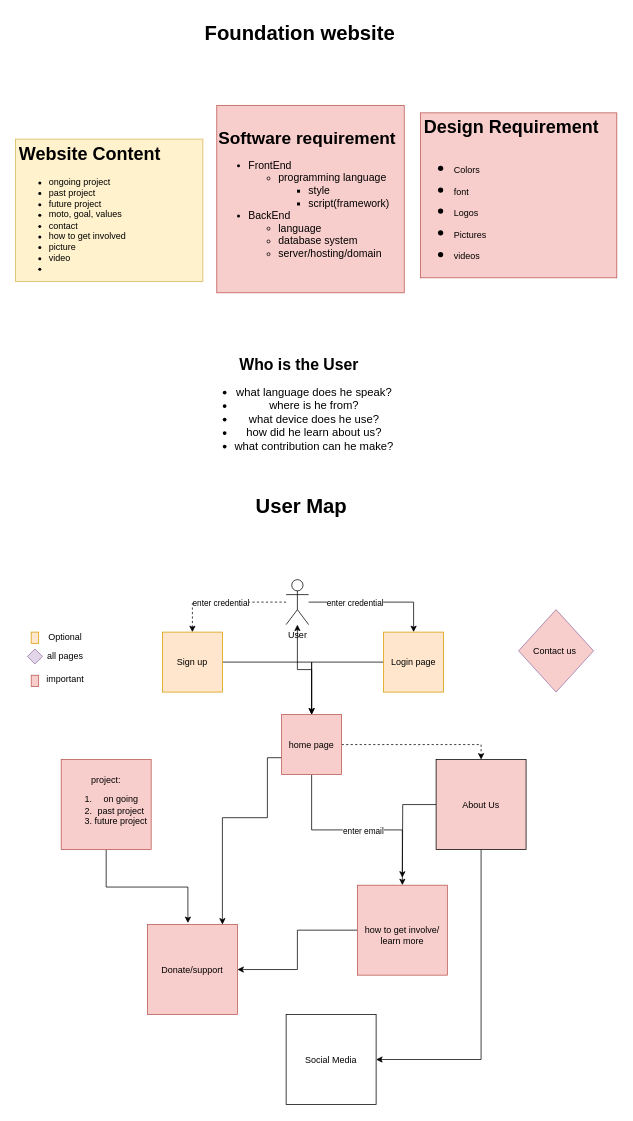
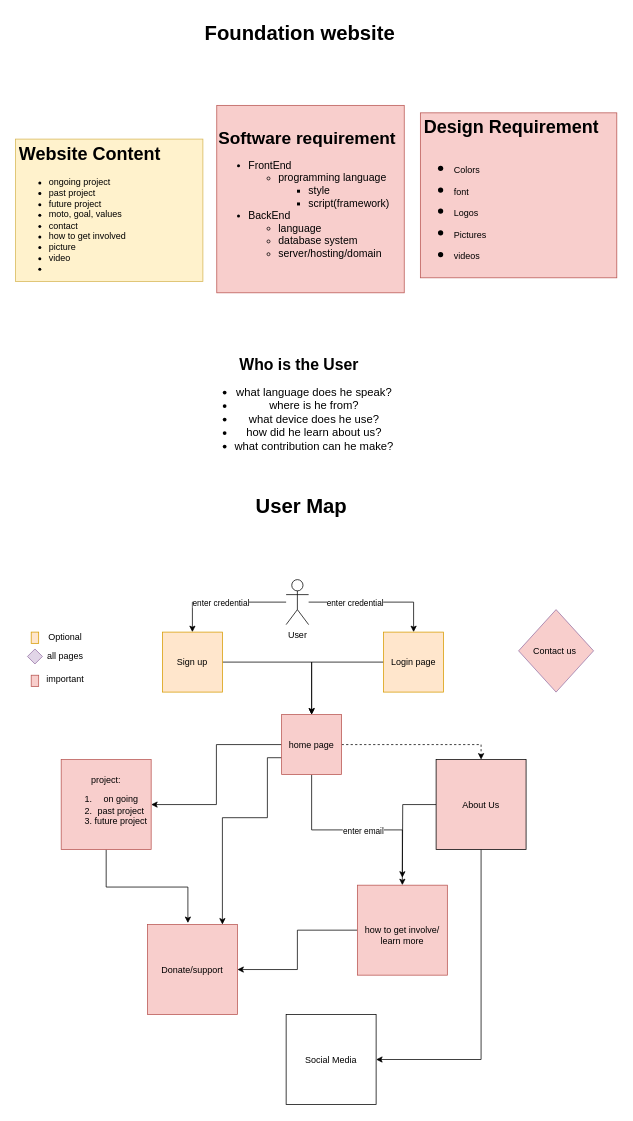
edge "User" -> "Sign up": style dashed -> solid
edge "home page" -> "User": now "home page" -> "project: on going past project future project"
